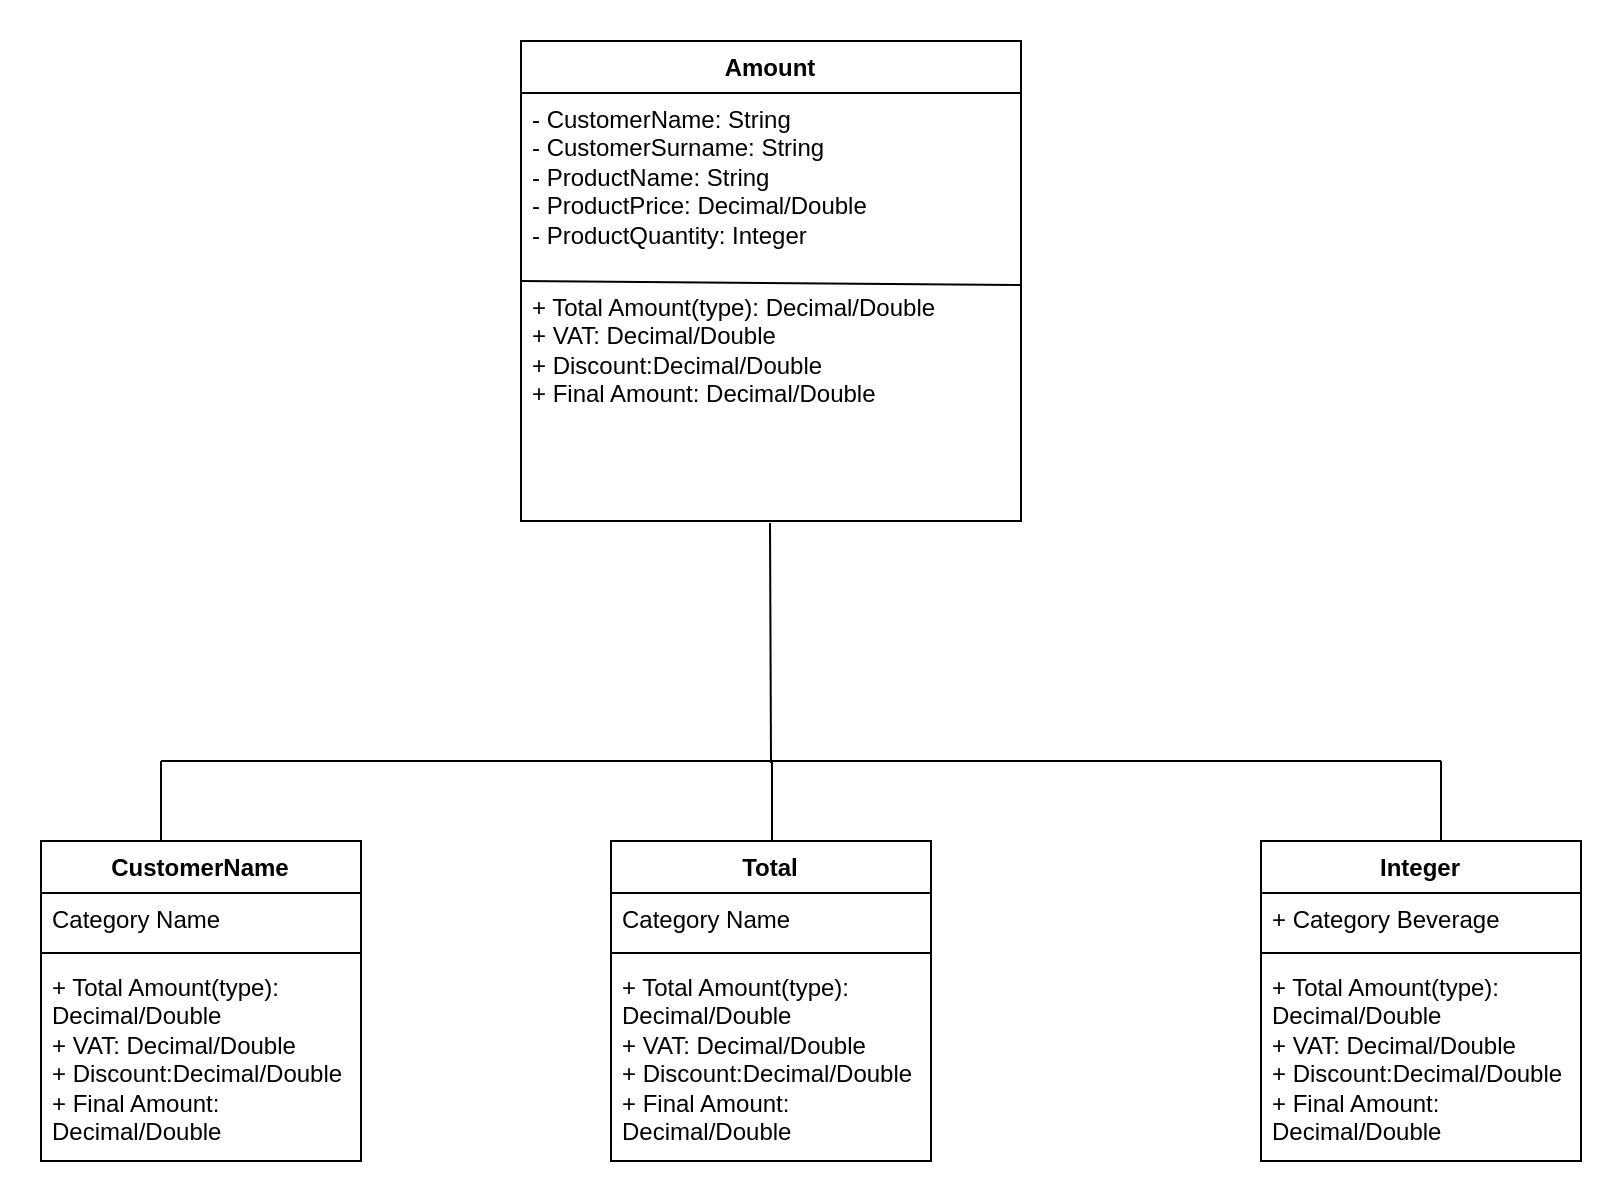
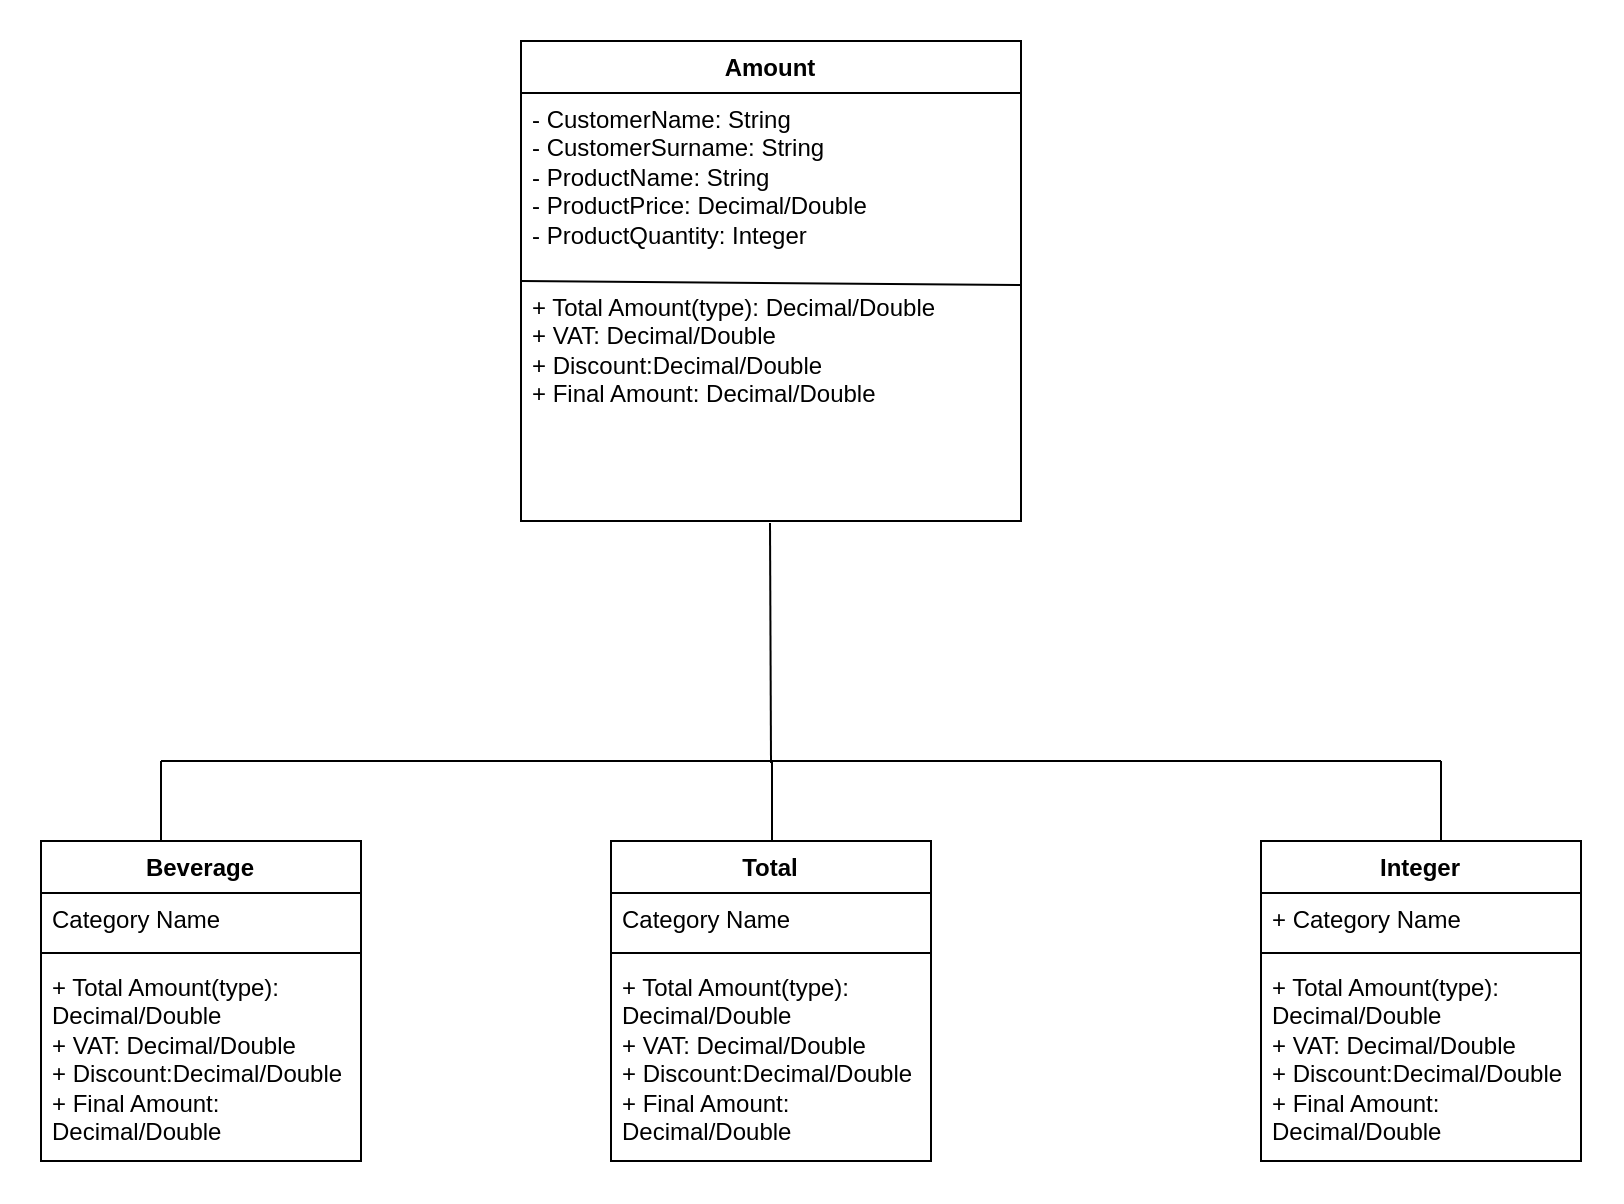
node "CustomerName": label "CustomerName" -> "Beverage"
node "+ Category Beverage": label "+ Category Beverage" -> "+ Category Name"
